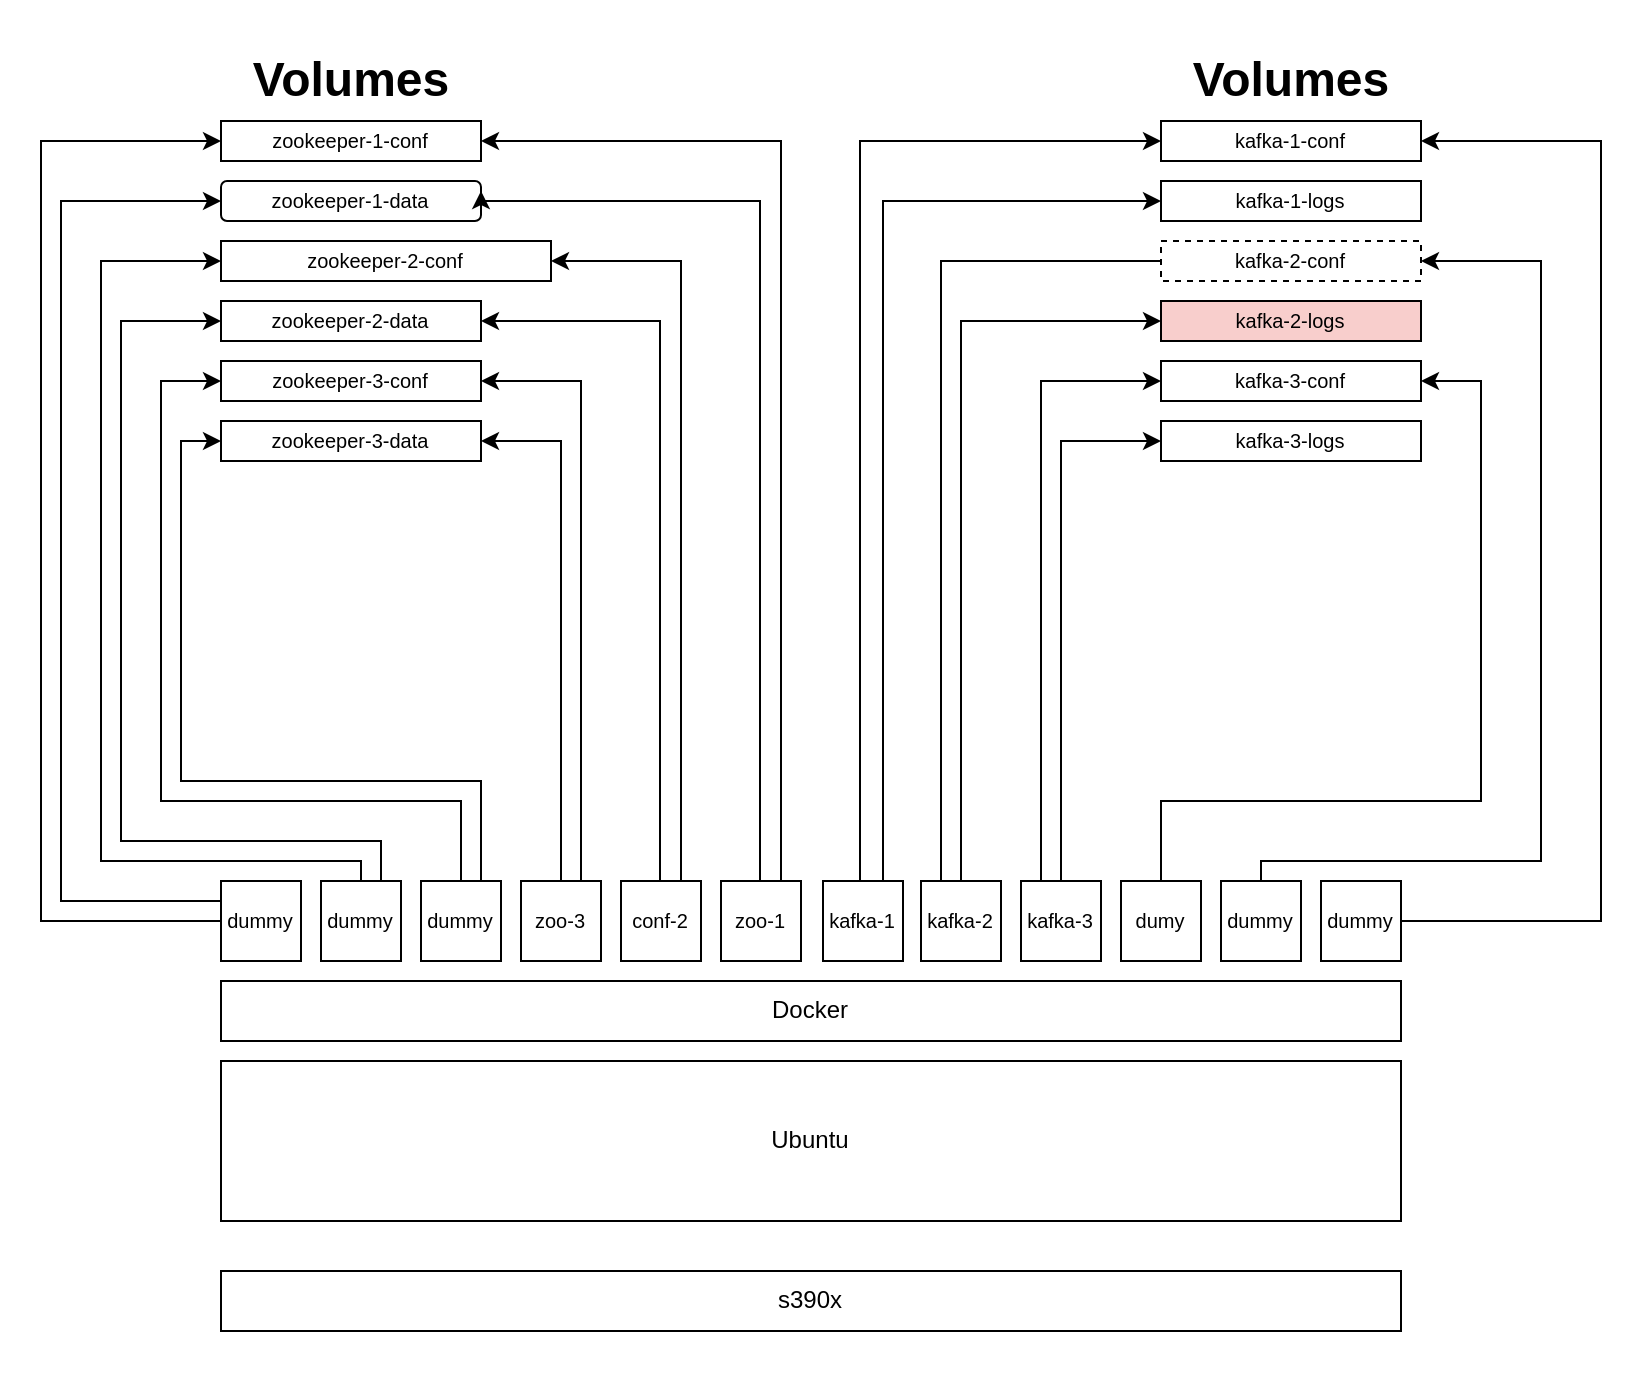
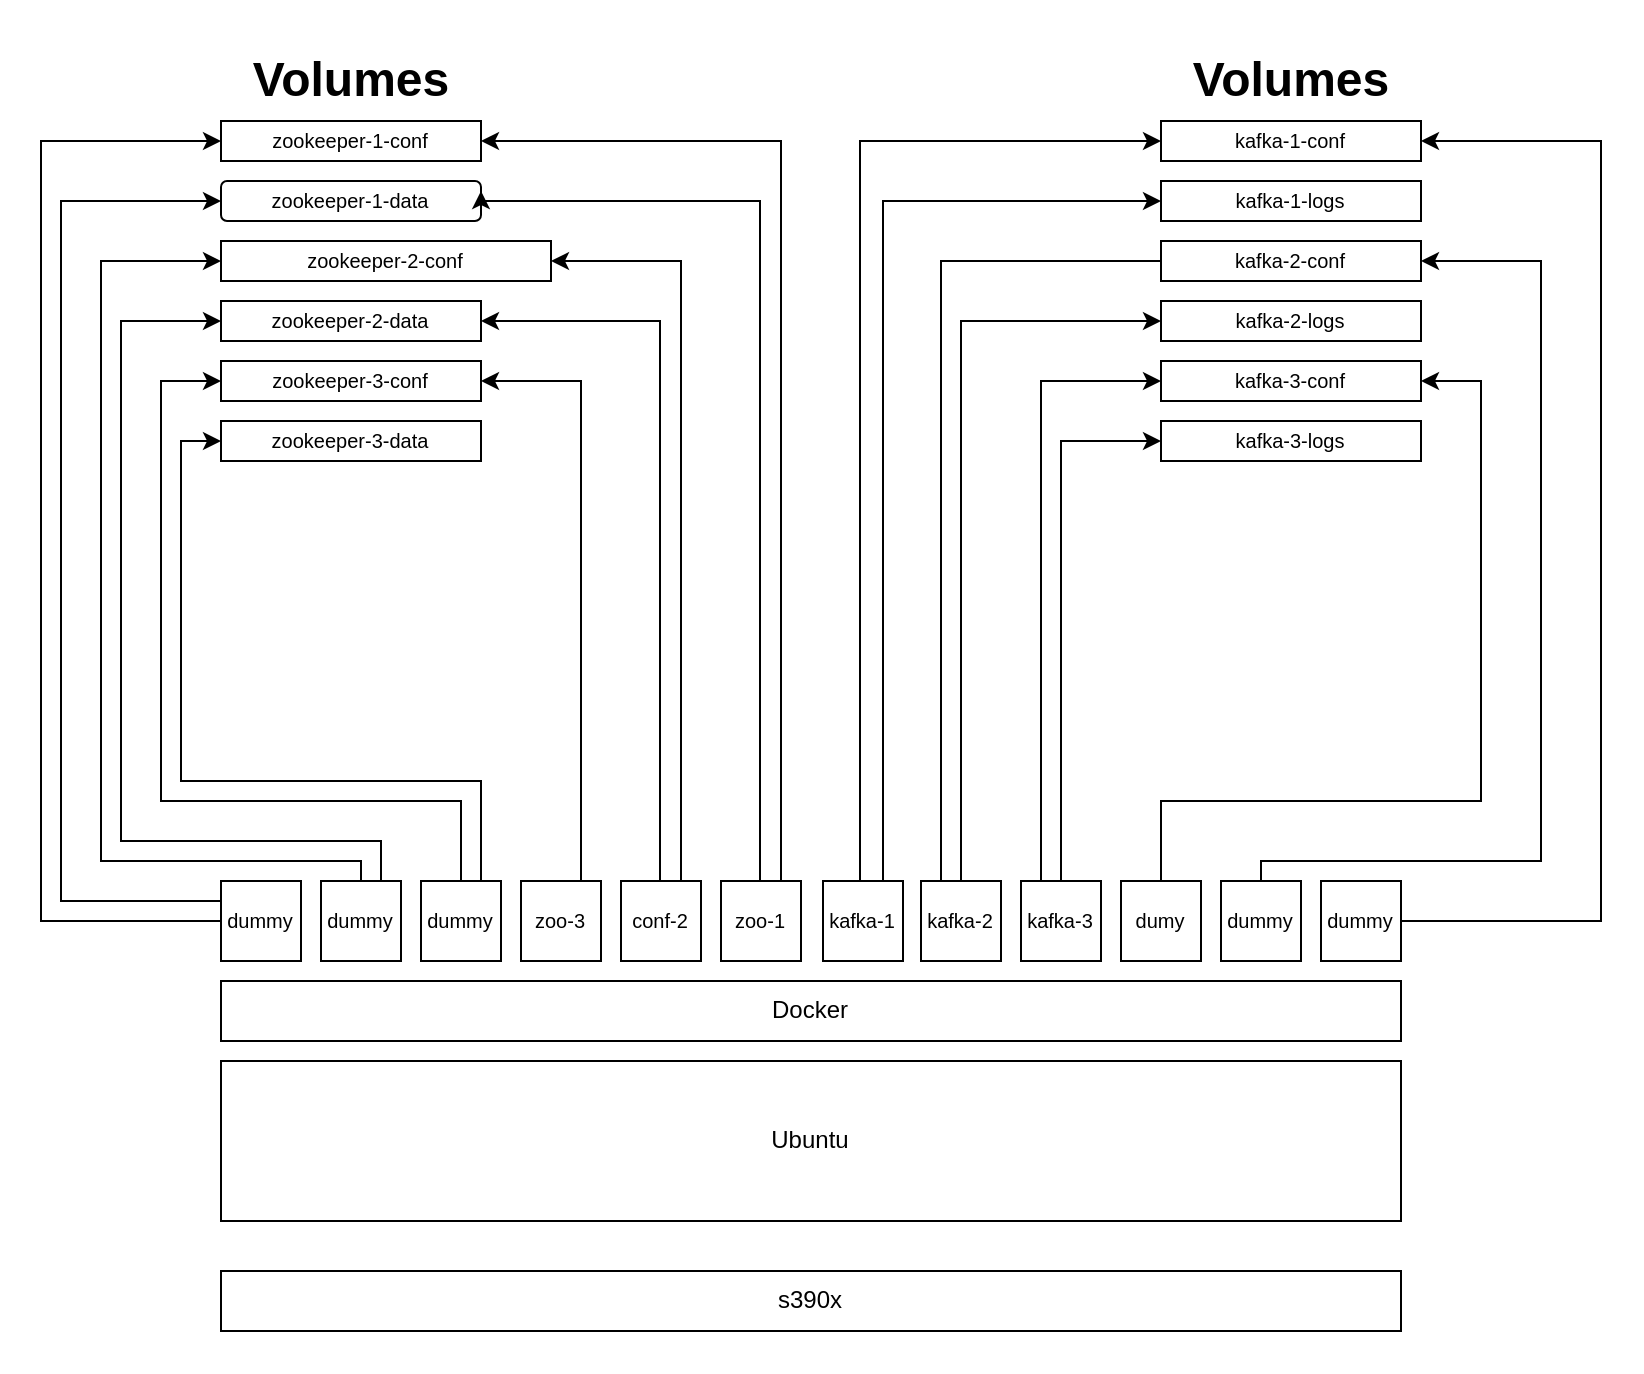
node "kafka-2-conf": style dashed -> solid
node "kafka-2-logs": fillcolor #f8cecc -> #ffffff
edge "zoo-3" -> "zookeeper-3-data": removed
